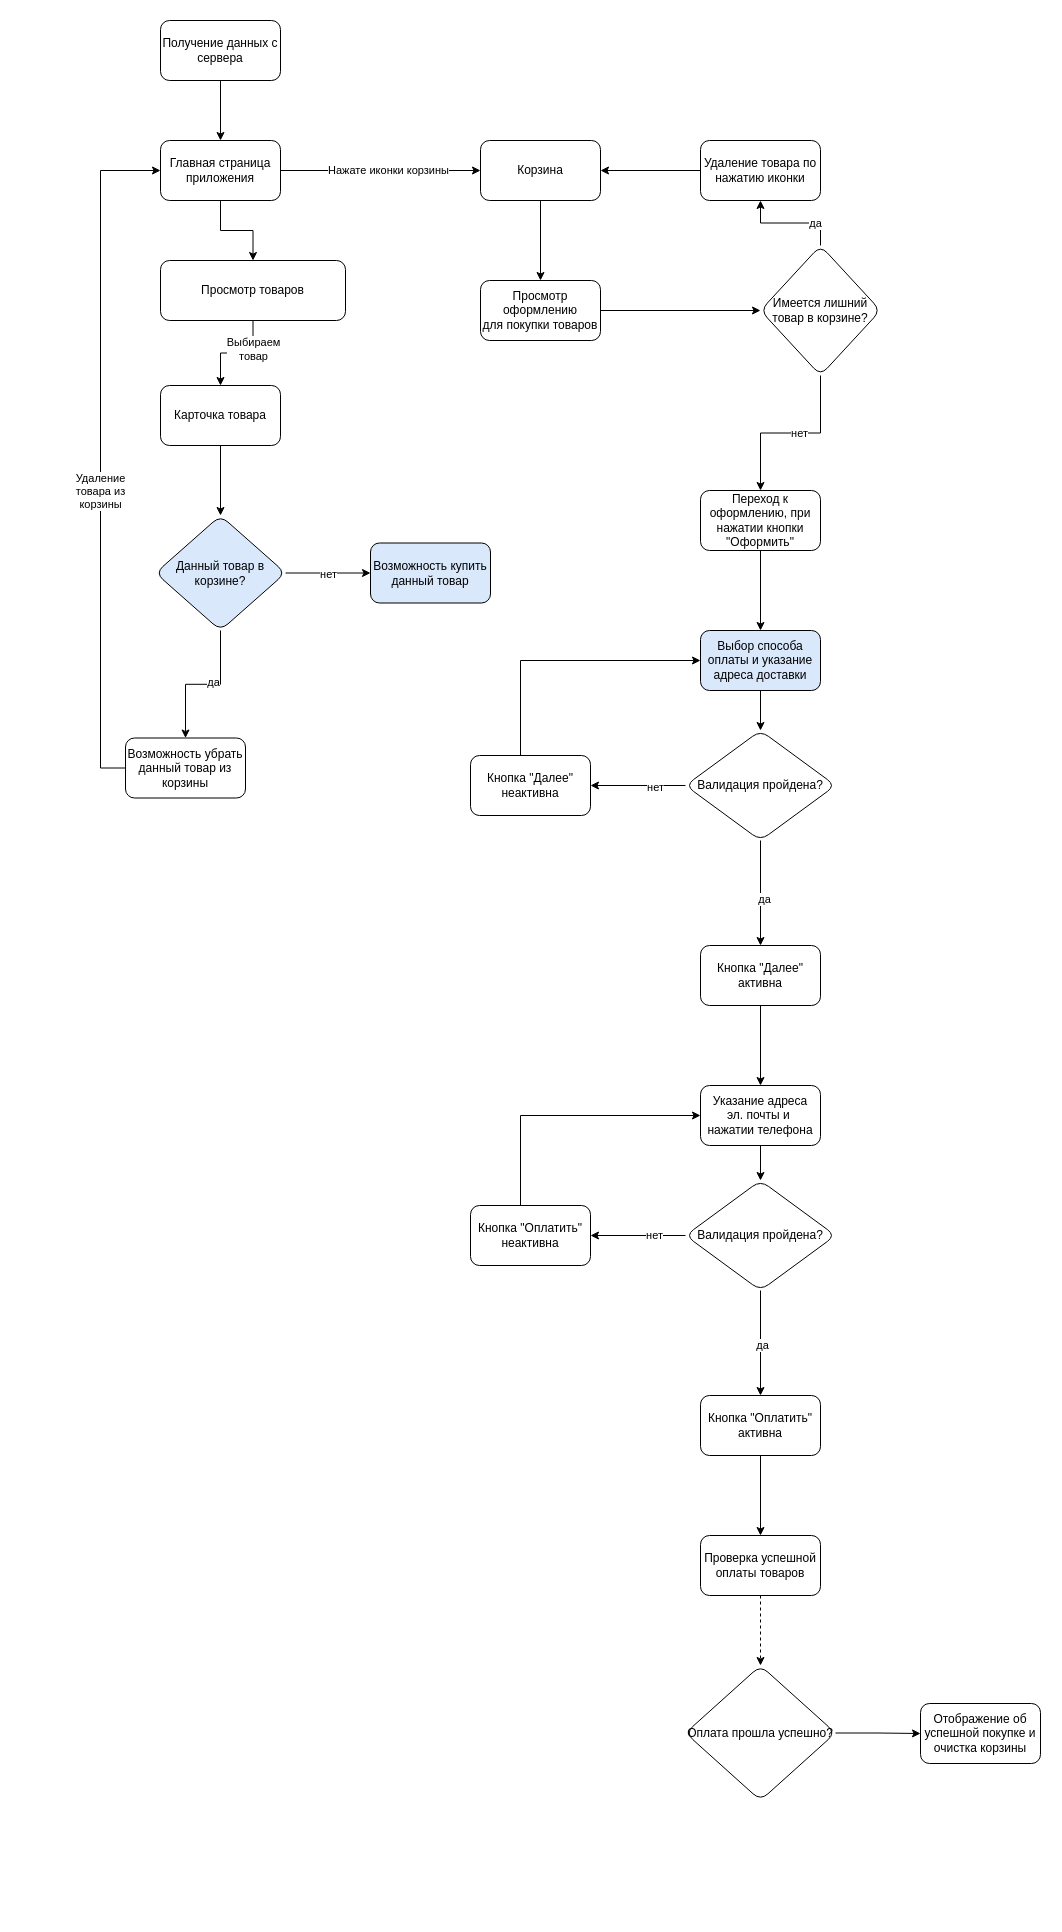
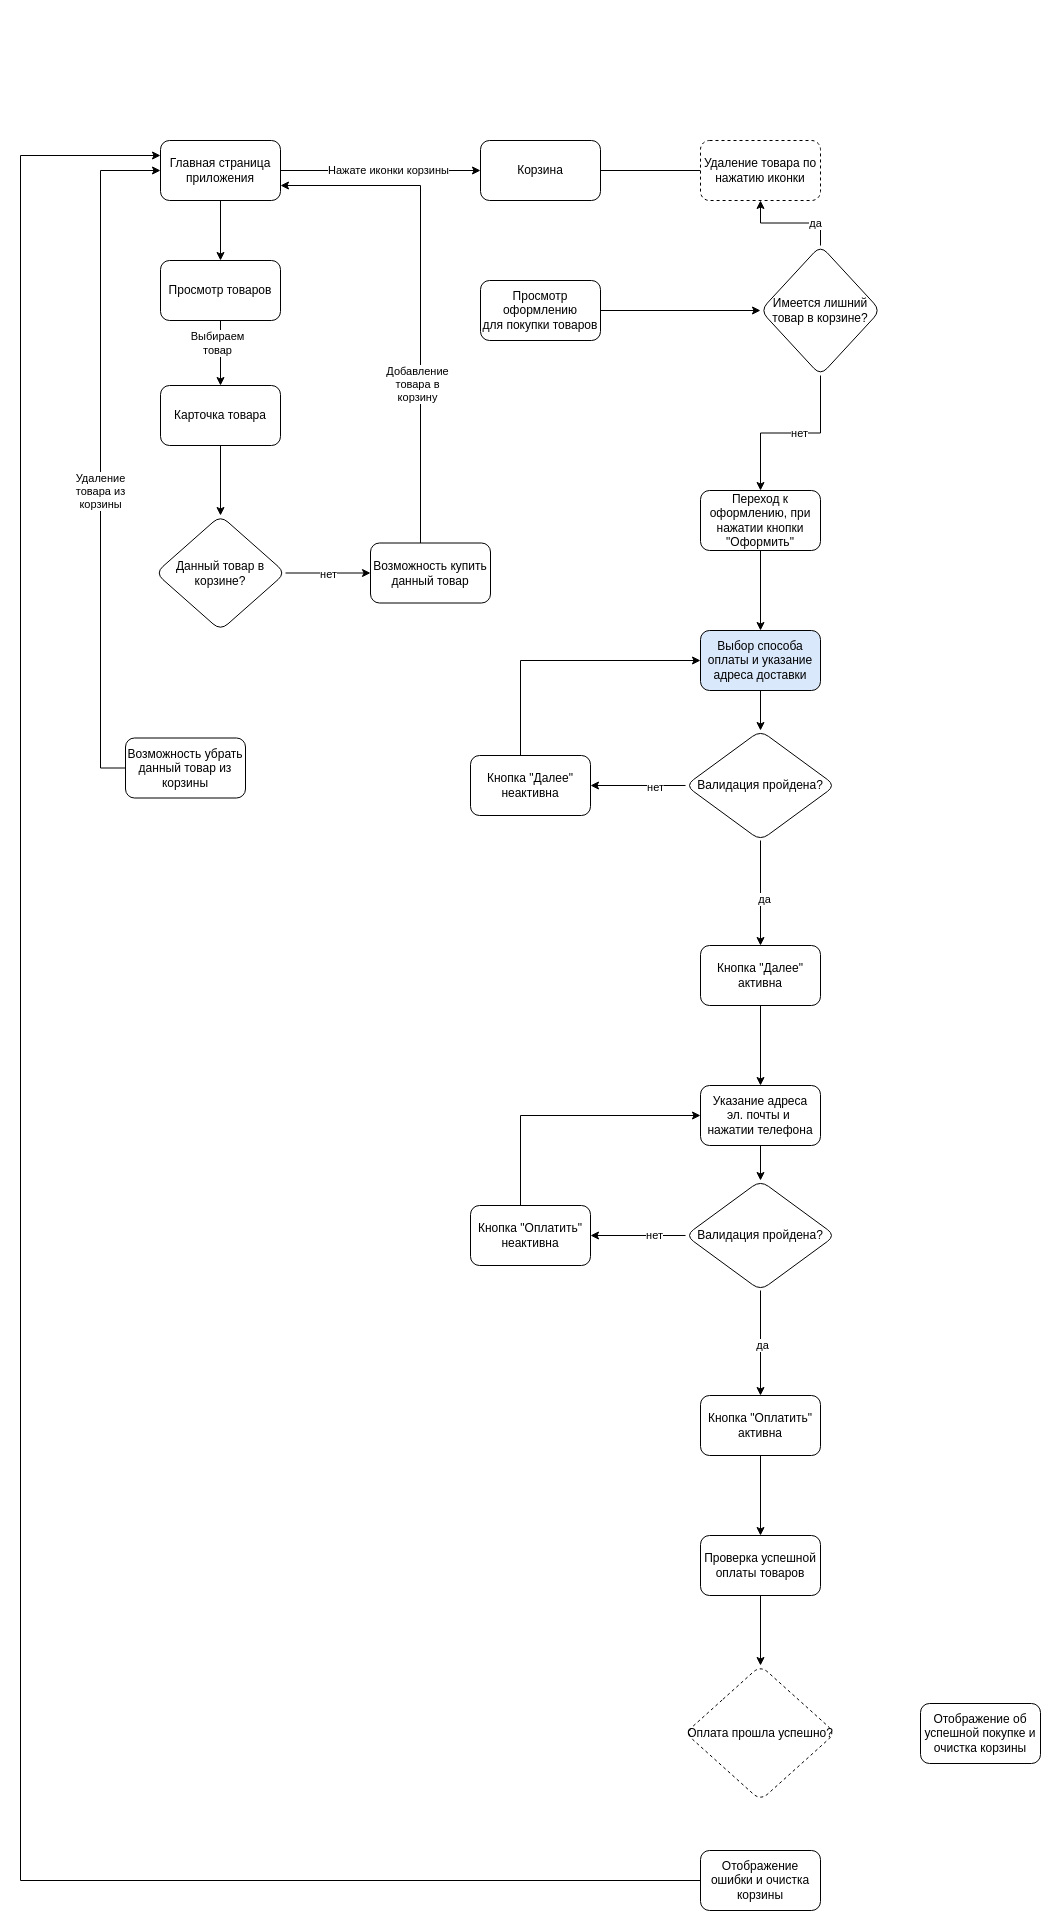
node "Получение данных с сервера": removed
edge "Получение данных с сервера" -> "Главная страница приложения": removed
edge "Удаление товара по нажатию иконки" -> "Корзина": arrowhead classic -> none
node "Удаление товара по нажатию иконки": style solid -> dashed
edge "Корзина" -> "Просмотр оформлению для покупки товаров": removed
node "Просмотр товаров": size 185x60 -> 120x60
edge "Возможность купить данный товар" -> "Главная страница приложения": added, label "Добавление товара в корзину"
node "Данный товар в корзине?": fillcolor #dae8fc -> #ffffff
node "Возможность купить данный товар": fillcolor #dae8fc -> #ffffff
edge "Данный товар в корзине?" -> "Возможность убрать данный товар из корзины": removed, label "да"
edge "Отображение ошибки и очистка корзины" -> "Главная страница приложения": added
edge "Проверка успешной оплаты товаров" -> "Оплата прошла успешно?": style dashed -> solid
node "Оплата прошла успешно?": style solid -> dashed
edge "Оплата прошла успешно?" -> "Отображение об успешной покупке и очистка корзины": removed
node "Отображение ошибки и очистка корзины": added
